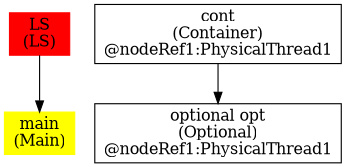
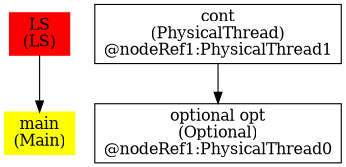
node "cont (Container) @nodeRef1:PhysicalThread1": label "cont (Container) @nodeRef1:PhysicalThread1" -> "cont (PhysicalThread) @nodeRef1:PhysicalThread1"
node "optional opt (Optional) @nodeRef1:PhysicalThread1": label "optional opt (Optional) @nodeRef1:PhysicalThread1" -> "optional opt (Optional) @nodeRef1:PhysicalThread0"
